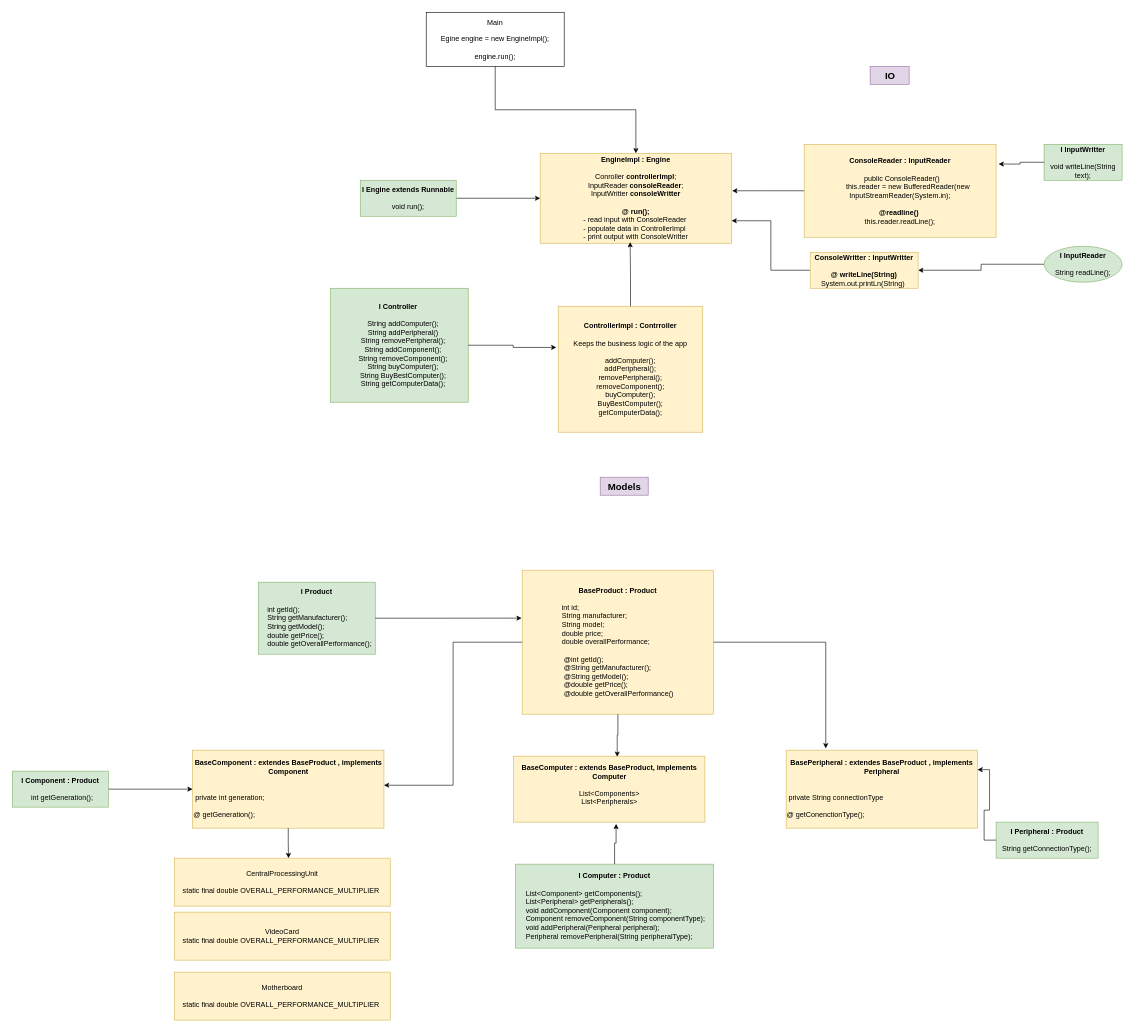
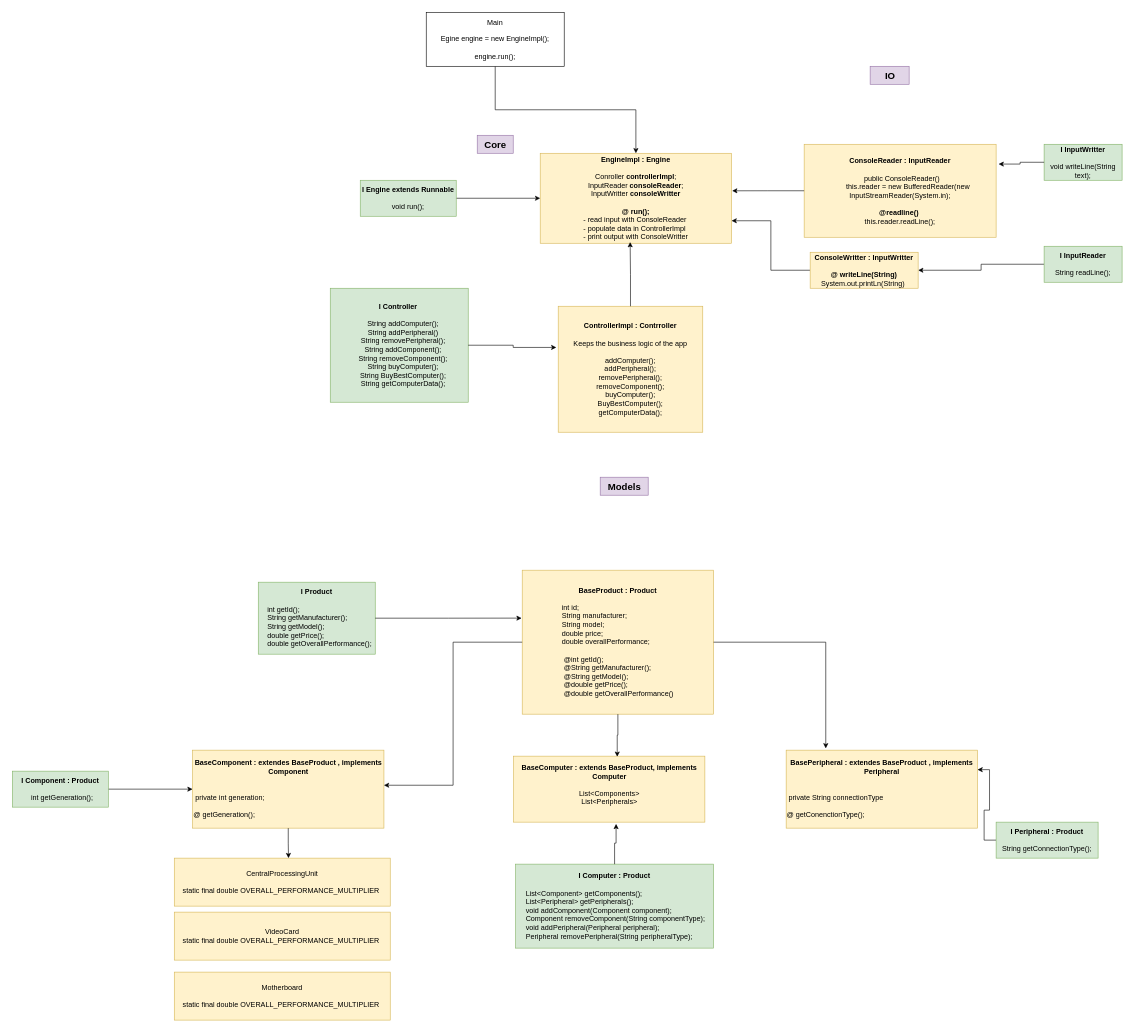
node "Core": added
node "I InputReader String readLine();": shape ellipse -> rectangle
